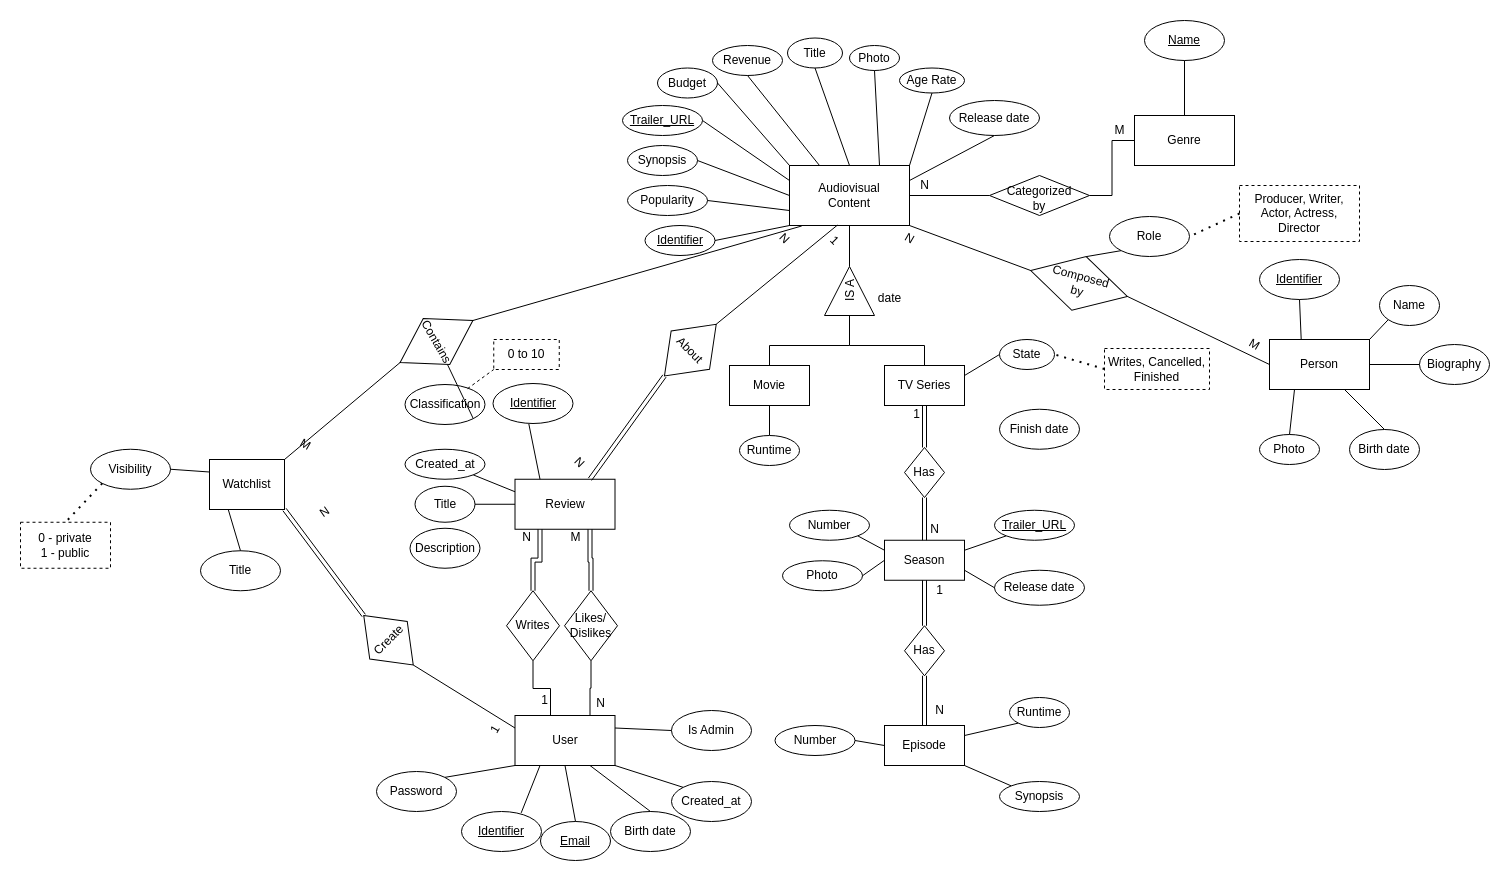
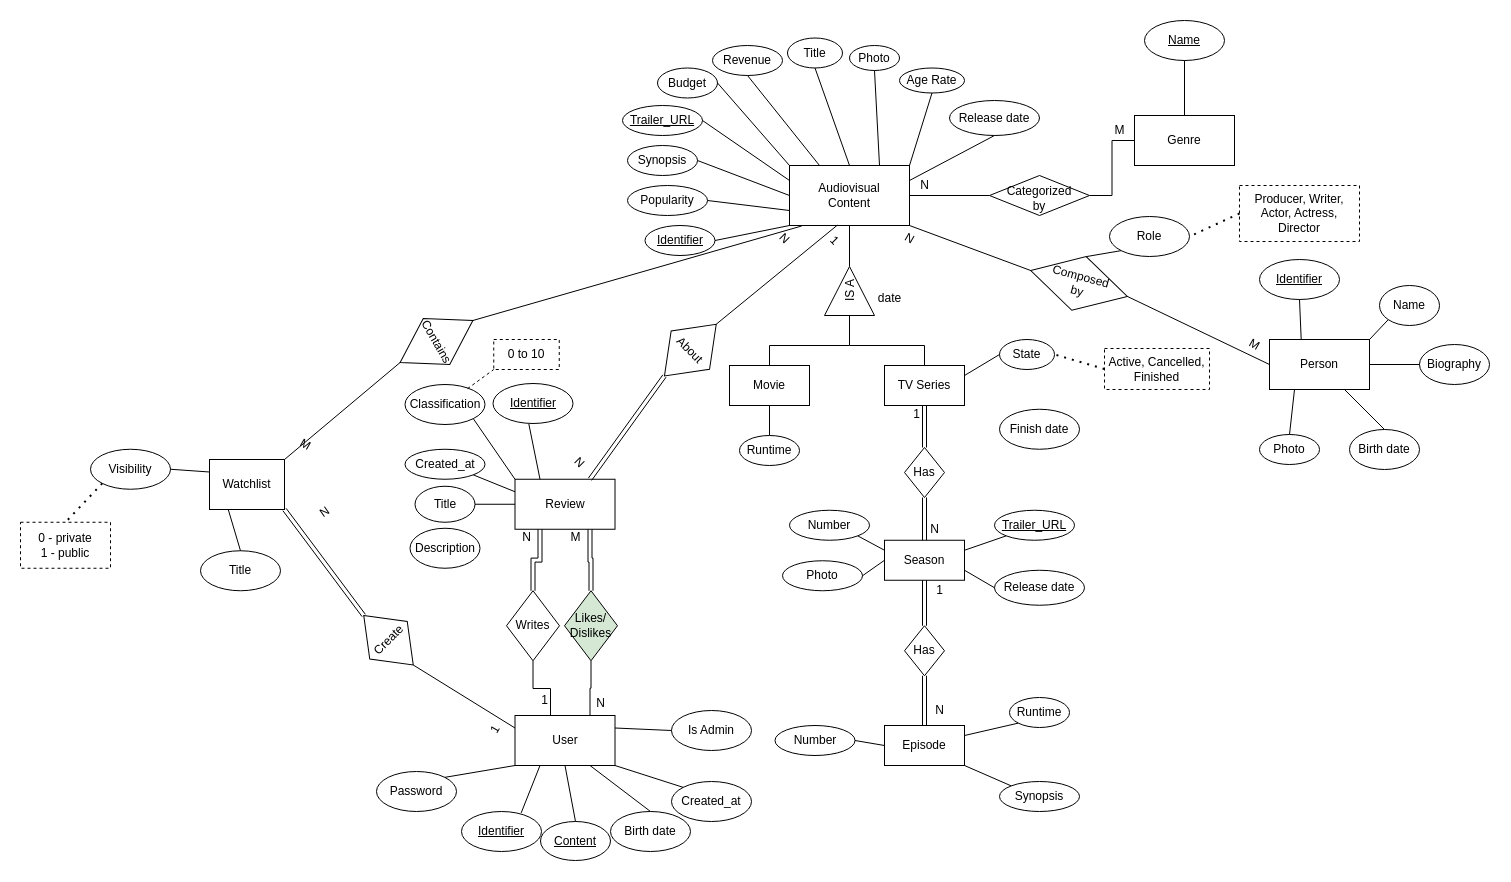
node "Writes, Cancelled, Finished": label "Writes, Cancelled, Finished" -> "Active, Cancelled, Finished"
edge "Contains" -- "Classification": now "Review" -- "Classification"
node "Likes/ Dislikes": fillcolor #ffffff -> #d5e8d4
node "Email": label "Email" -> "Content"
